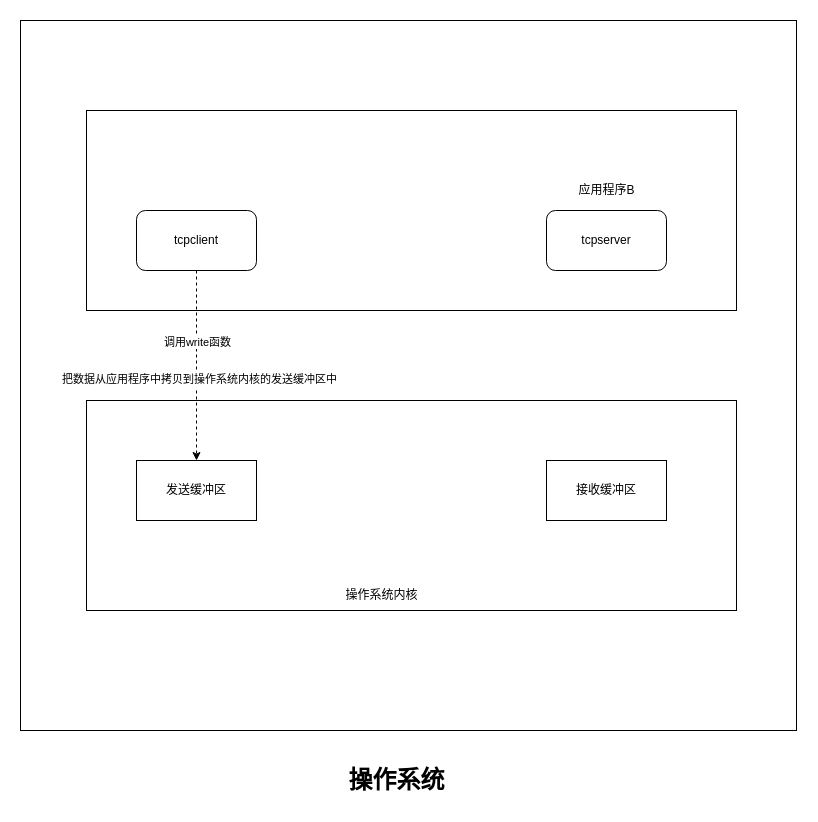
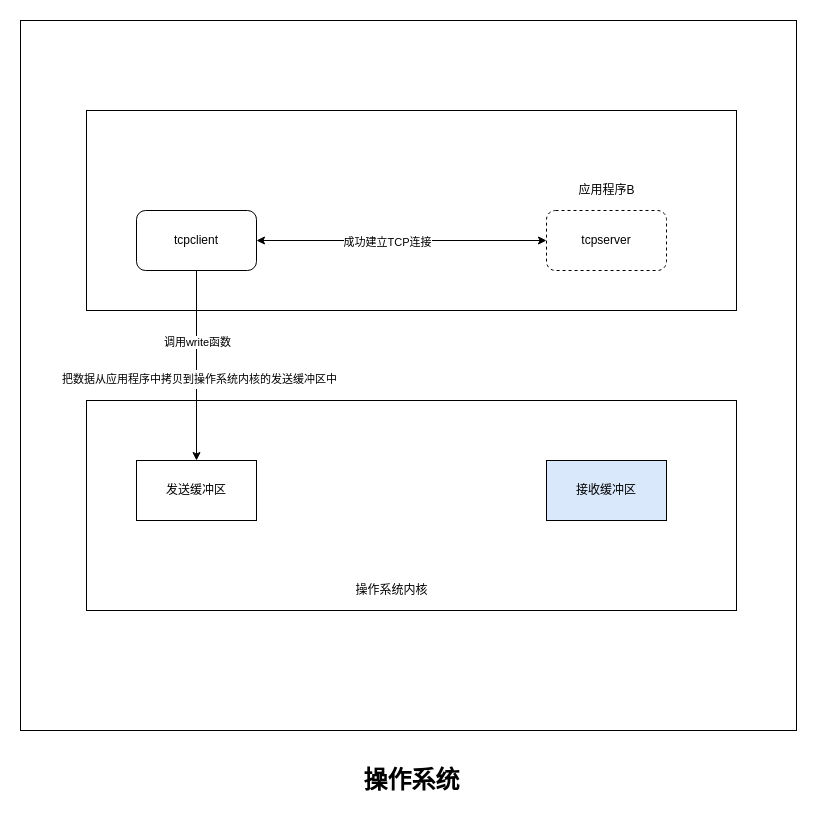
edge "tcpclient" -- "tcpserver": added, label "成功建立TCP连接"
node "tcpserver": style solid -> dashed
edge "tcpclient" -> "发送缓冲区": style dashed -> solid
node "接收缓冲区": fillcolor #ffffff -> #dae8fc
node "操作系统内核": moved (382, 596) -> (392, 591)
node "操作系统": moved (397, 781) -> (412, 781)
